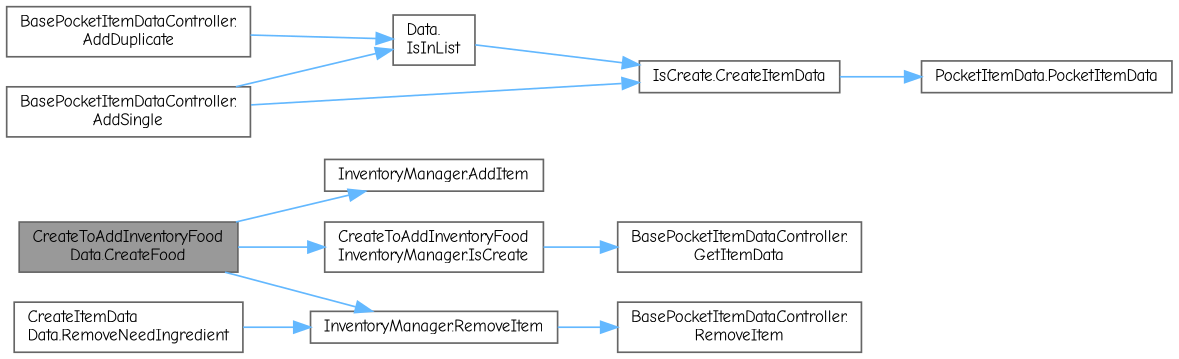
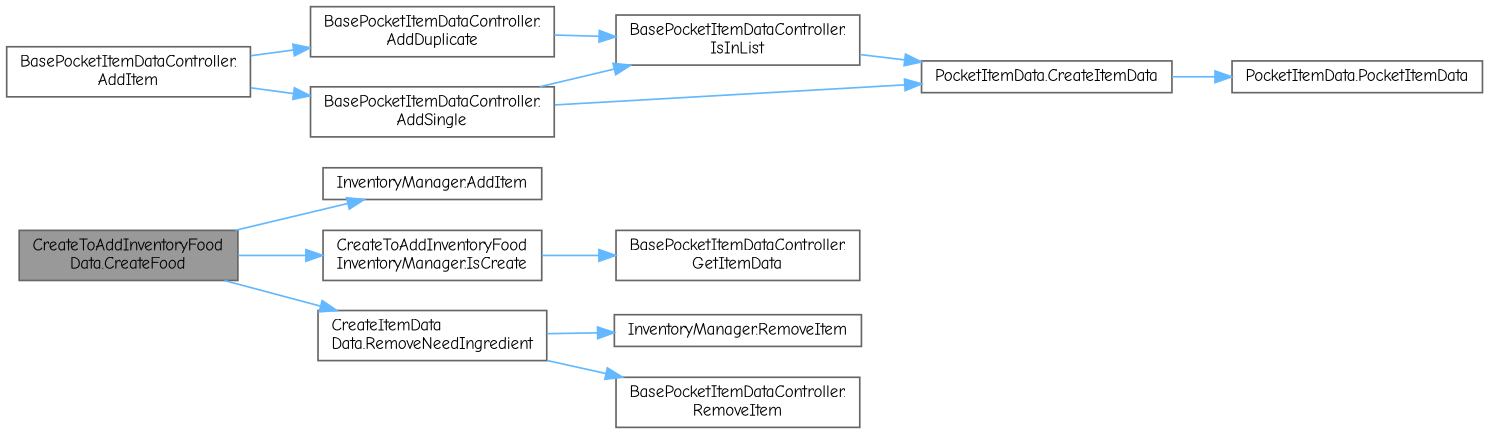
node "Data. IsInList": label "Data. IsInList" -> "BasePocketItemDataController. IsInList"
node "BasePocketItemDataController. AddItem": added
node "IsCreate.CreateItemData": label "IsCreate.CreateItemData" -> "PocketItemData.CreateItemData"
edge "CreateToAddInventoryFood Data.CreateFood" -> "InventoryManager.RemoveItem": now "CreateToAddInventoryFood Data.CreateFood" -> "CreateItemData Data.RemoveNeedIngredient"
edge "InventoryManager.RemoveItem" -> "BasePocketItemDataController. RemoveItem": now "CreateItemData Data.RemoveNeedIngredient" -> "BasePocketItemDataController. RemoveItem"
